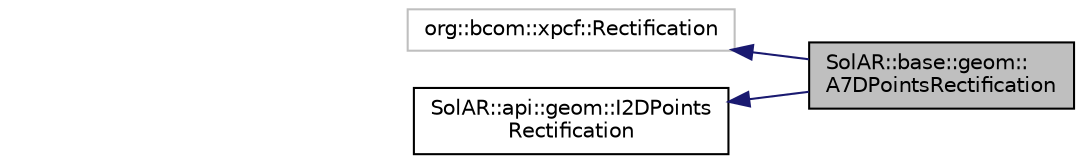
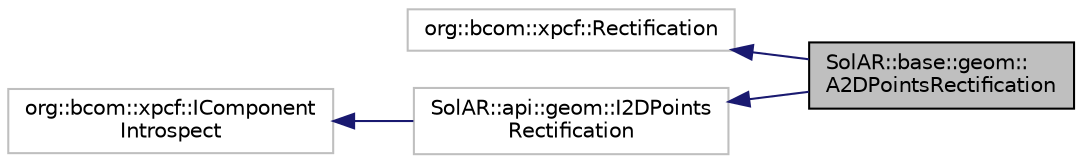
node "SolAR::base::geom:: A7DPointsRectification": label "SolAR::base::geom:: A7DPointsRectification" -> "SolAR::base::geom:: A2DPointsRectification"
node "org::bcom::xpcf::IComponent Introspect": added
node "SolAR::api::geom::I2DPoints Rectification": color black -> grey75
